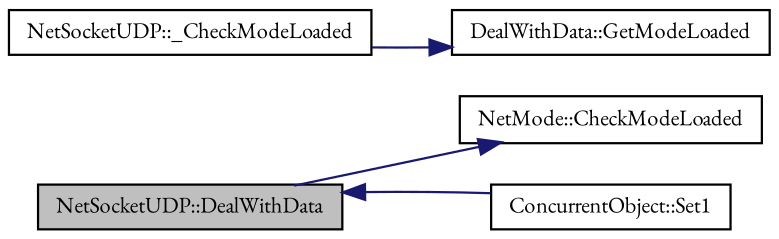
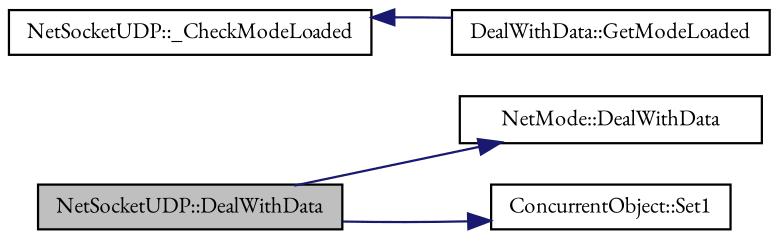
edge "NetSocketUDP::_CheckModeLoaded" -> "DealWithData::GetModeLoaded": reversed
node "NetMode::CheckModeLoaded": label "NetMode::CheckModeLoaded" -> "NetMode::DealWithData"
edge "ConcurrentObject::Set1" -> "NetSocketUDP::DealWithData": reversed
